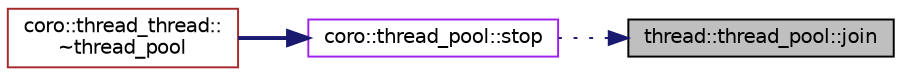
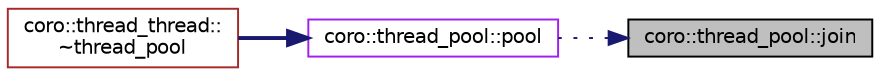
node "coro::thread_pool::stop": label "coro::thread_pool::stop" -> "coro::thread_pool::pool"
node "thread::thread_pool::join": label "thread::thread_pool::join" -> "coro::thread_pool::join"
